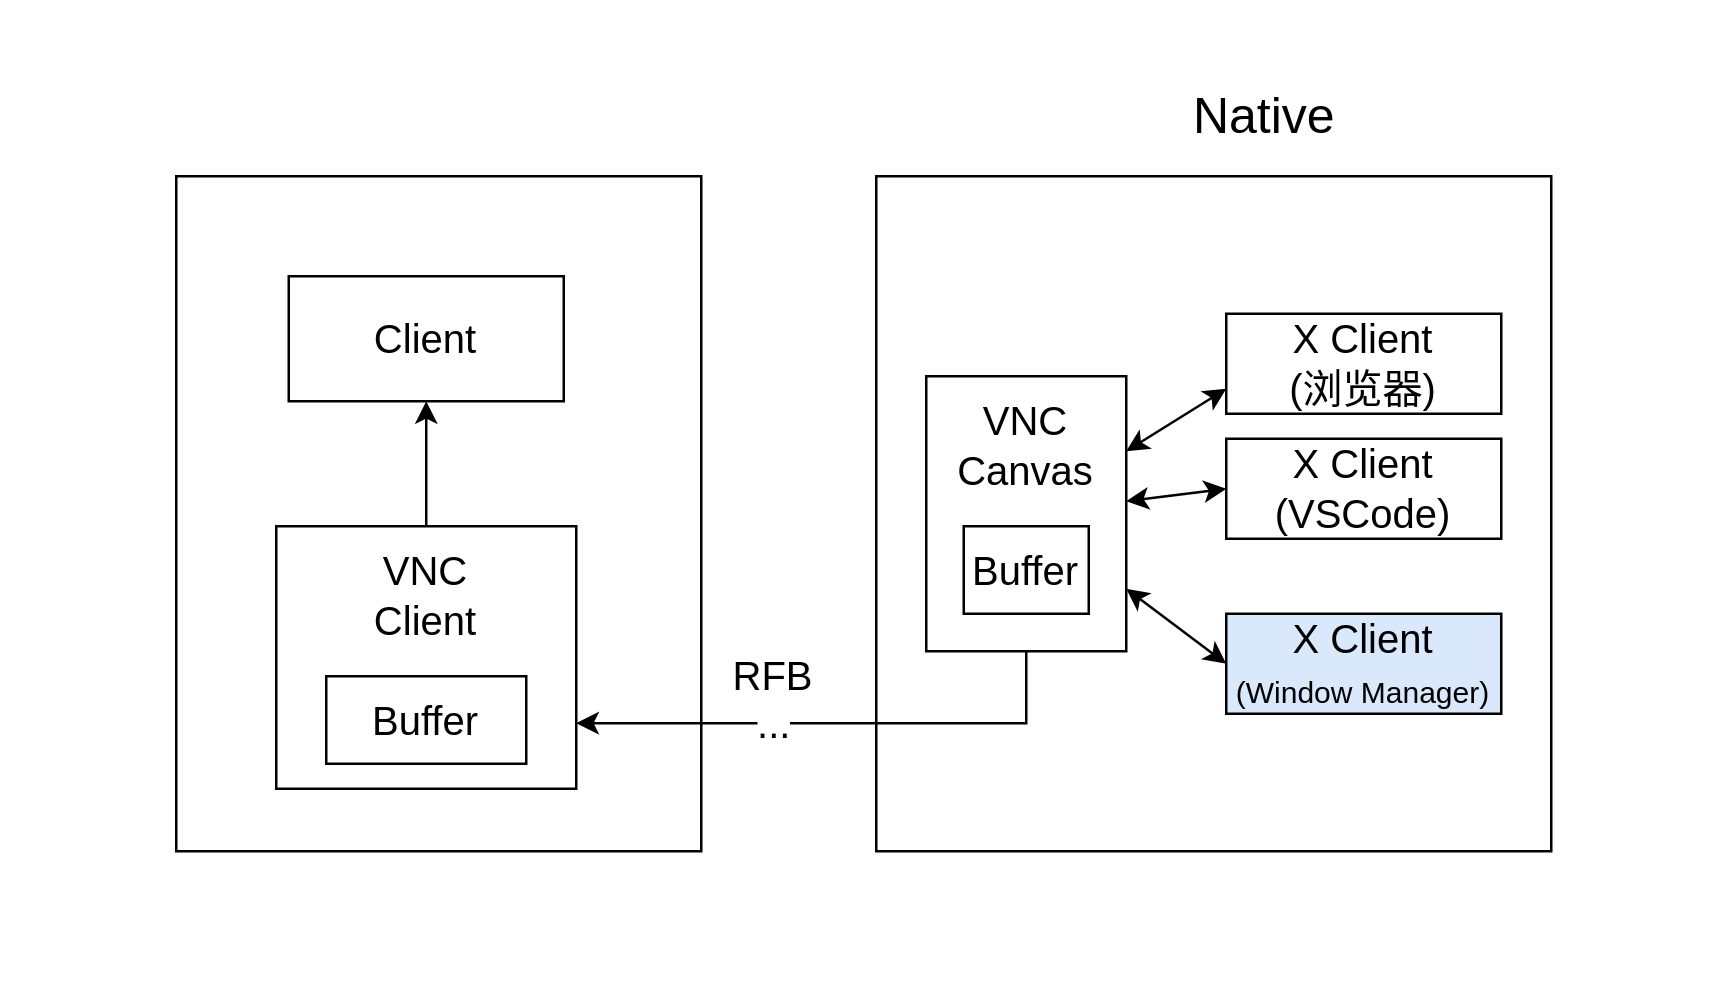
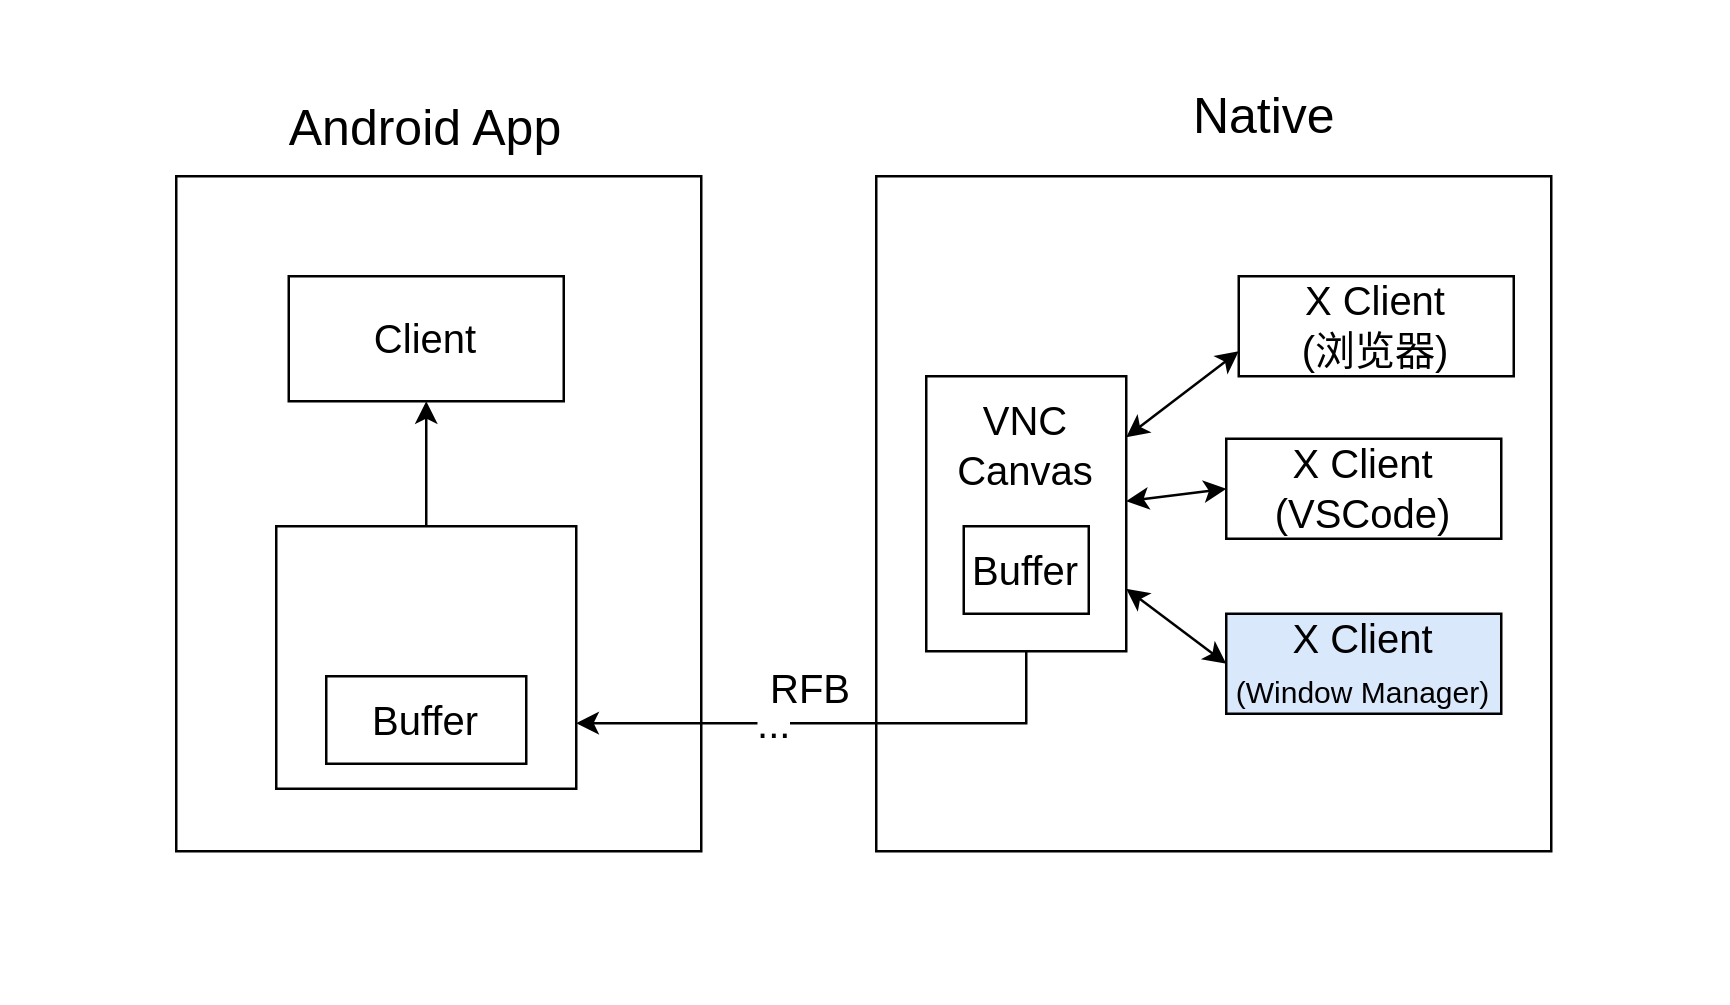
node "Android App": added
node "X Client(浏览器)": moved (1364, 364) -> (1376, 326)
node "VNC Client": removed
node "RFB": moved (774, 676) -> (811, 689)
